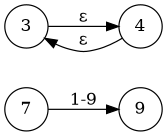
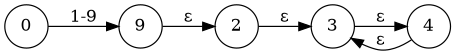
node "2": added
node "7": label "7" -> "0"
